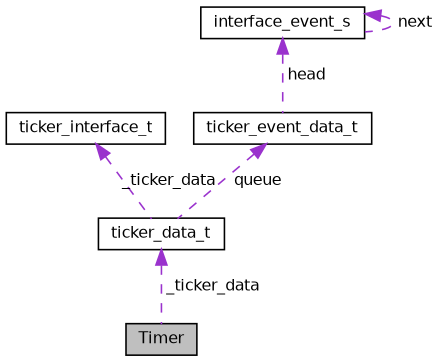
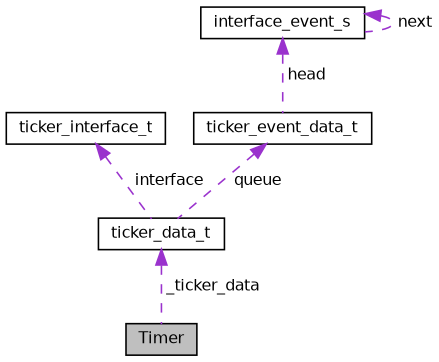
edge "ticker_data_t" -> "ticker_interface_t": label " _ticker_data" -> " interface"
